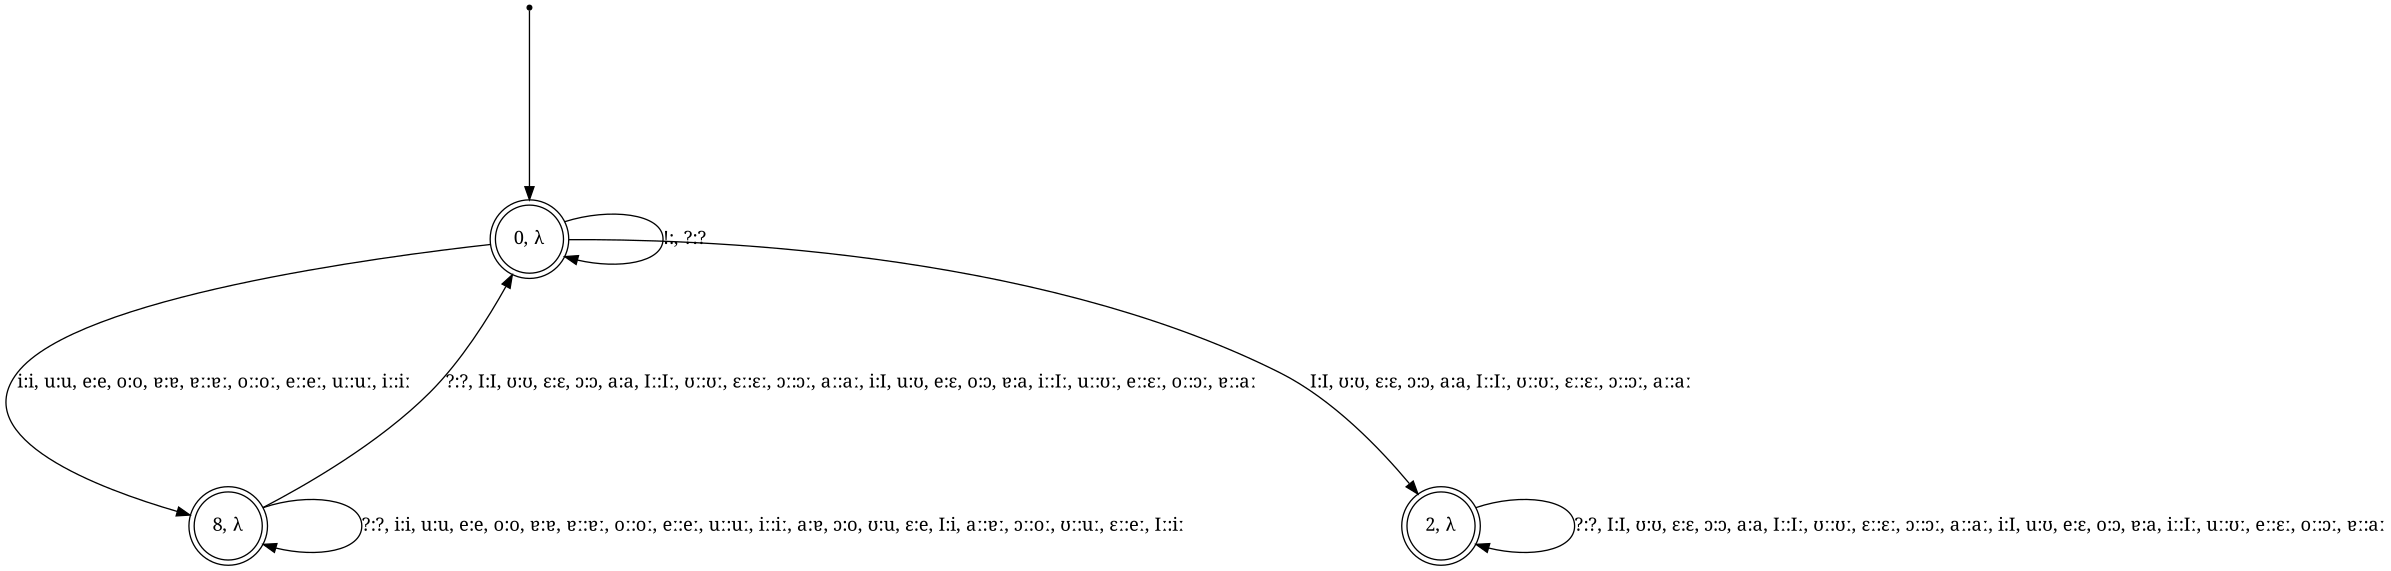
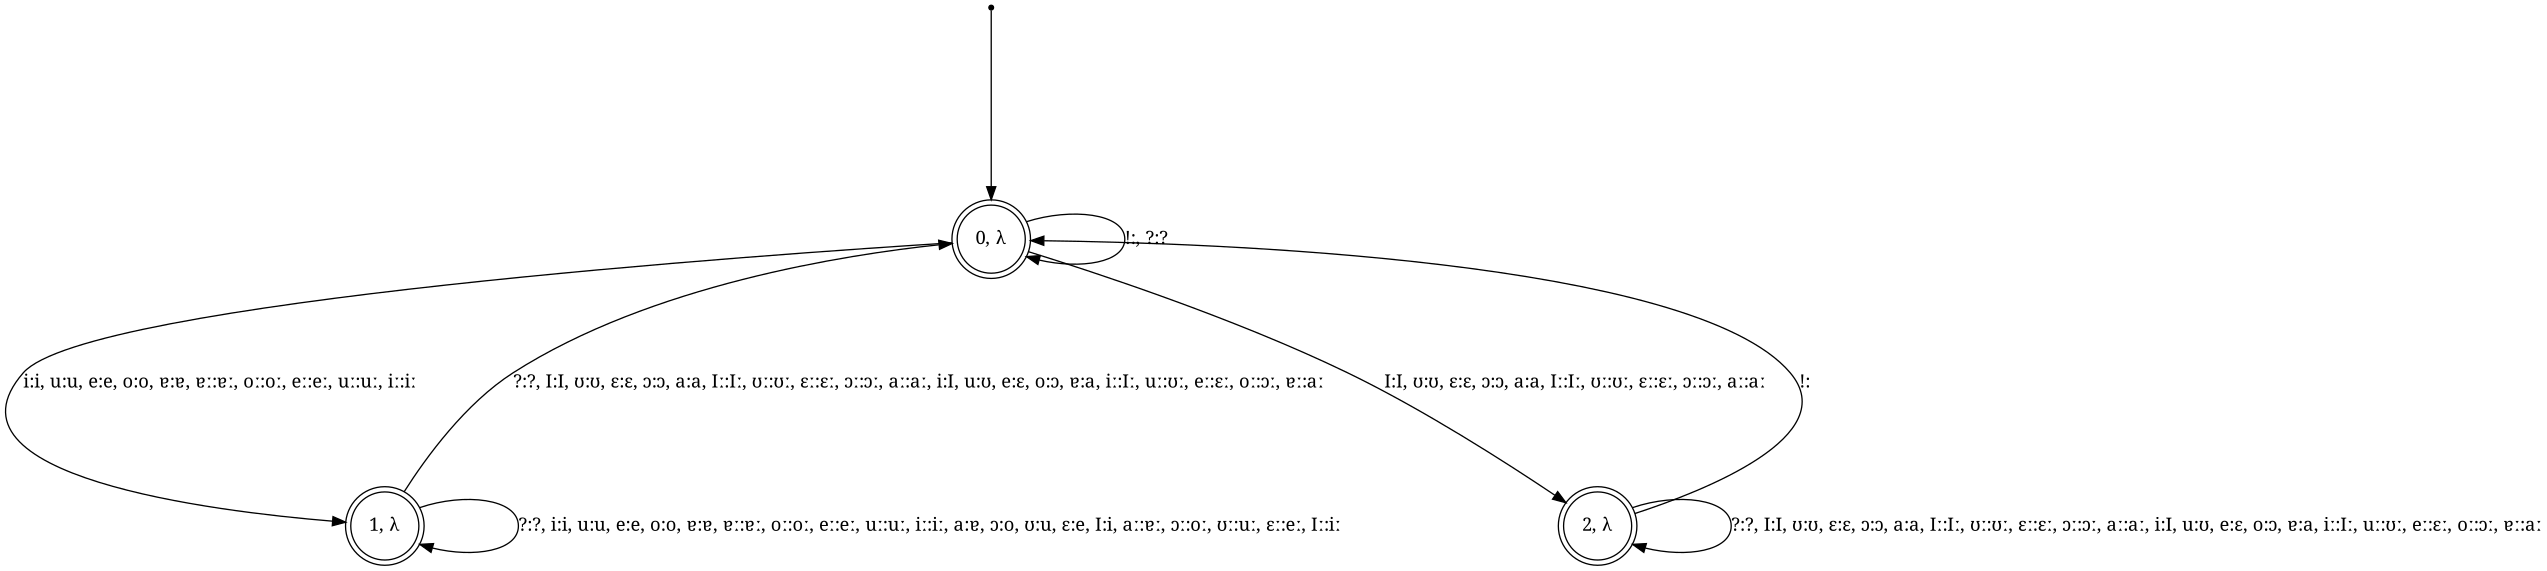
edge "2, λ" -> "0, λ": added, label "!:"
node "8, λ": label "8, λ" -> "1, λ"
